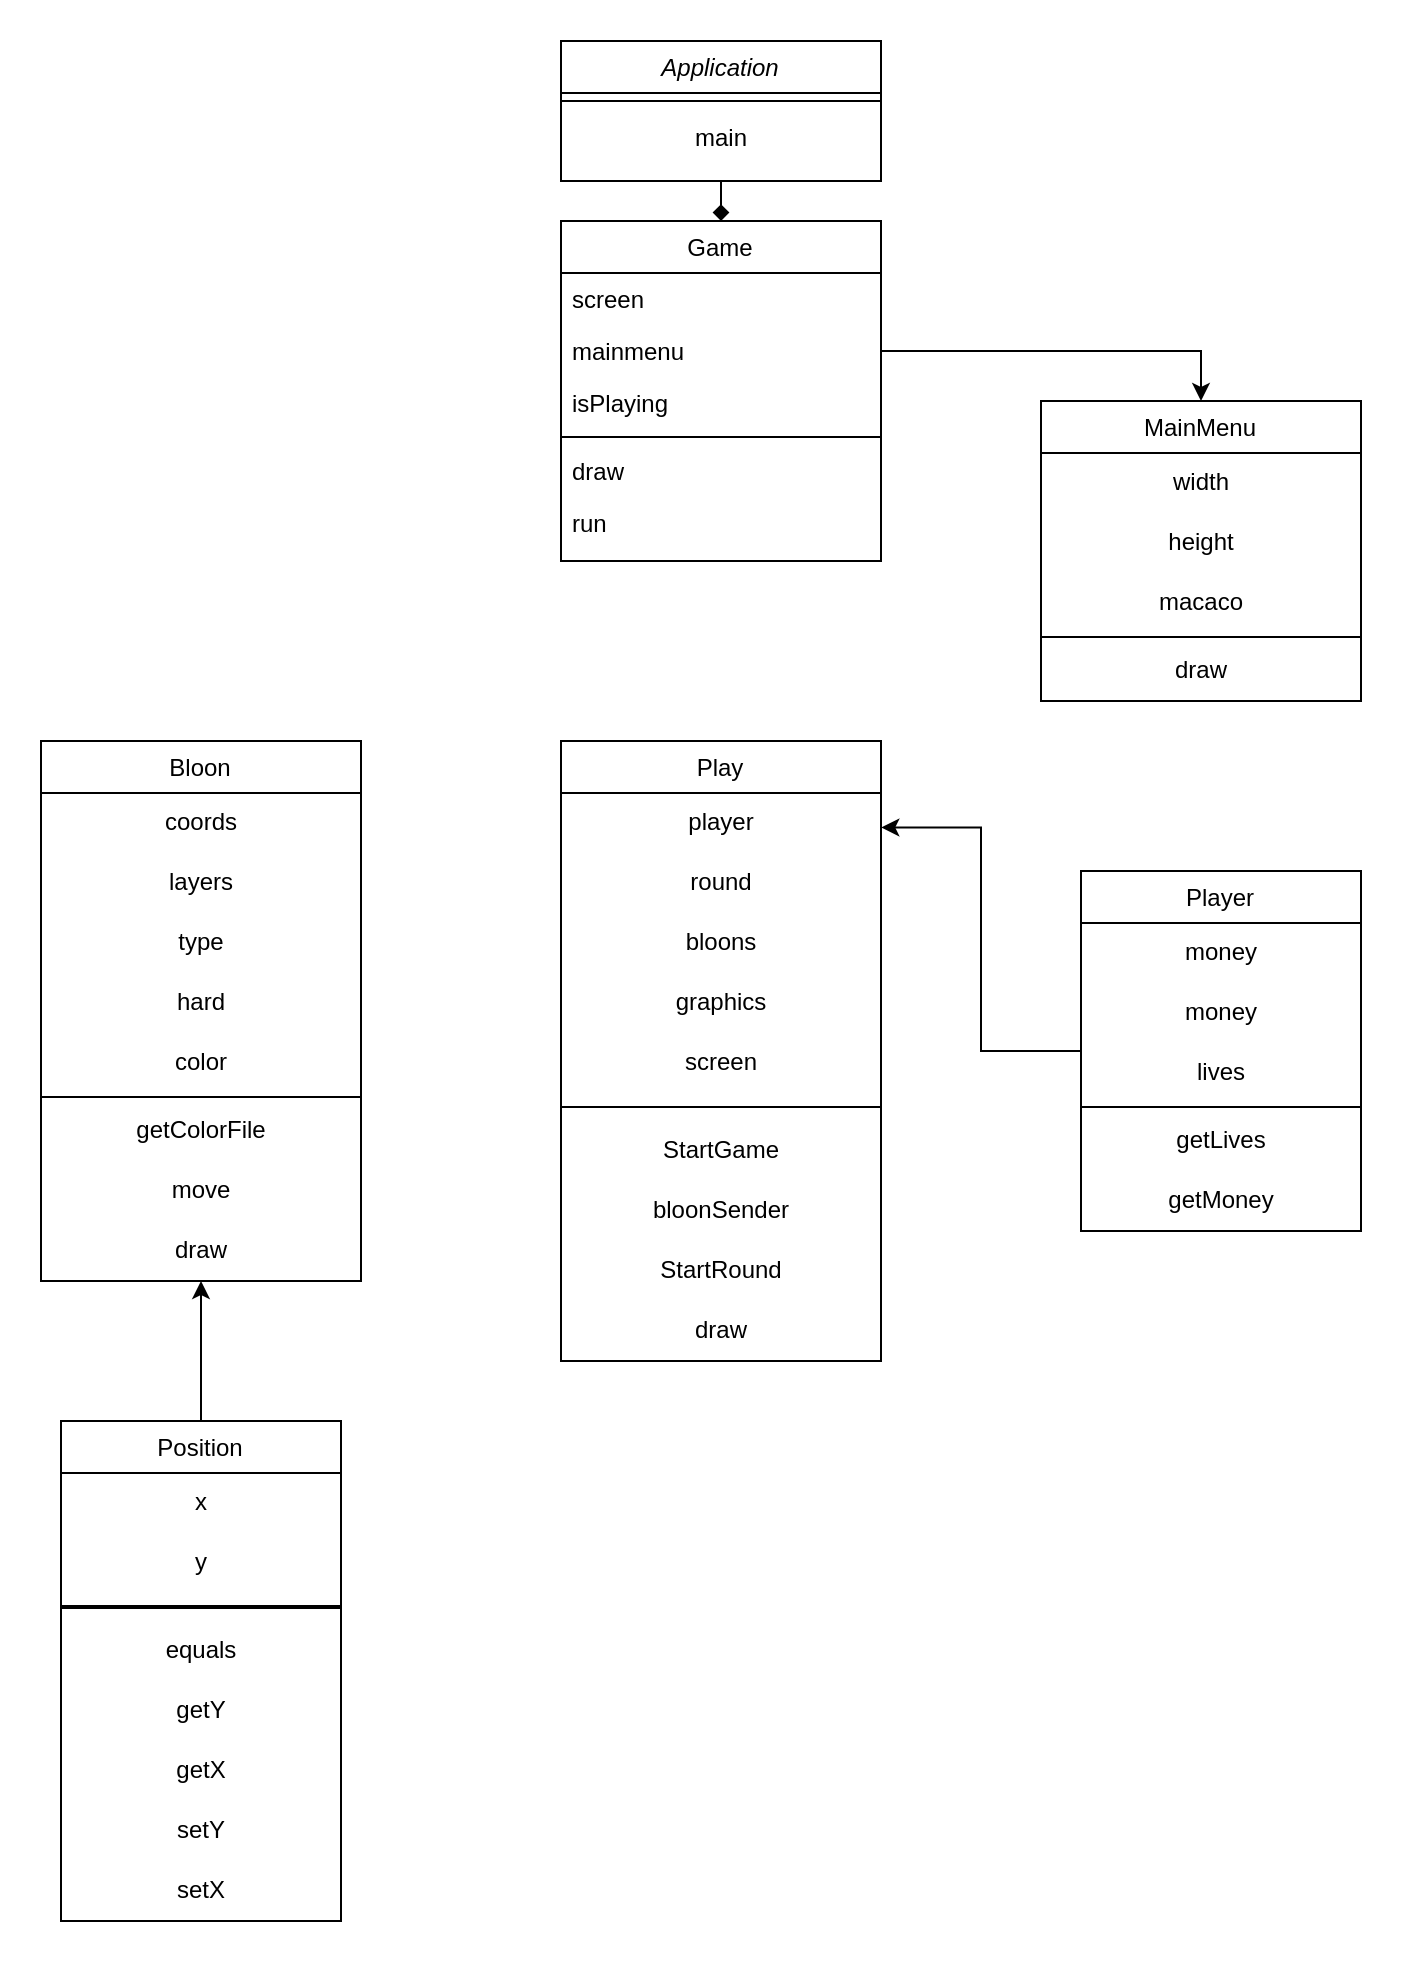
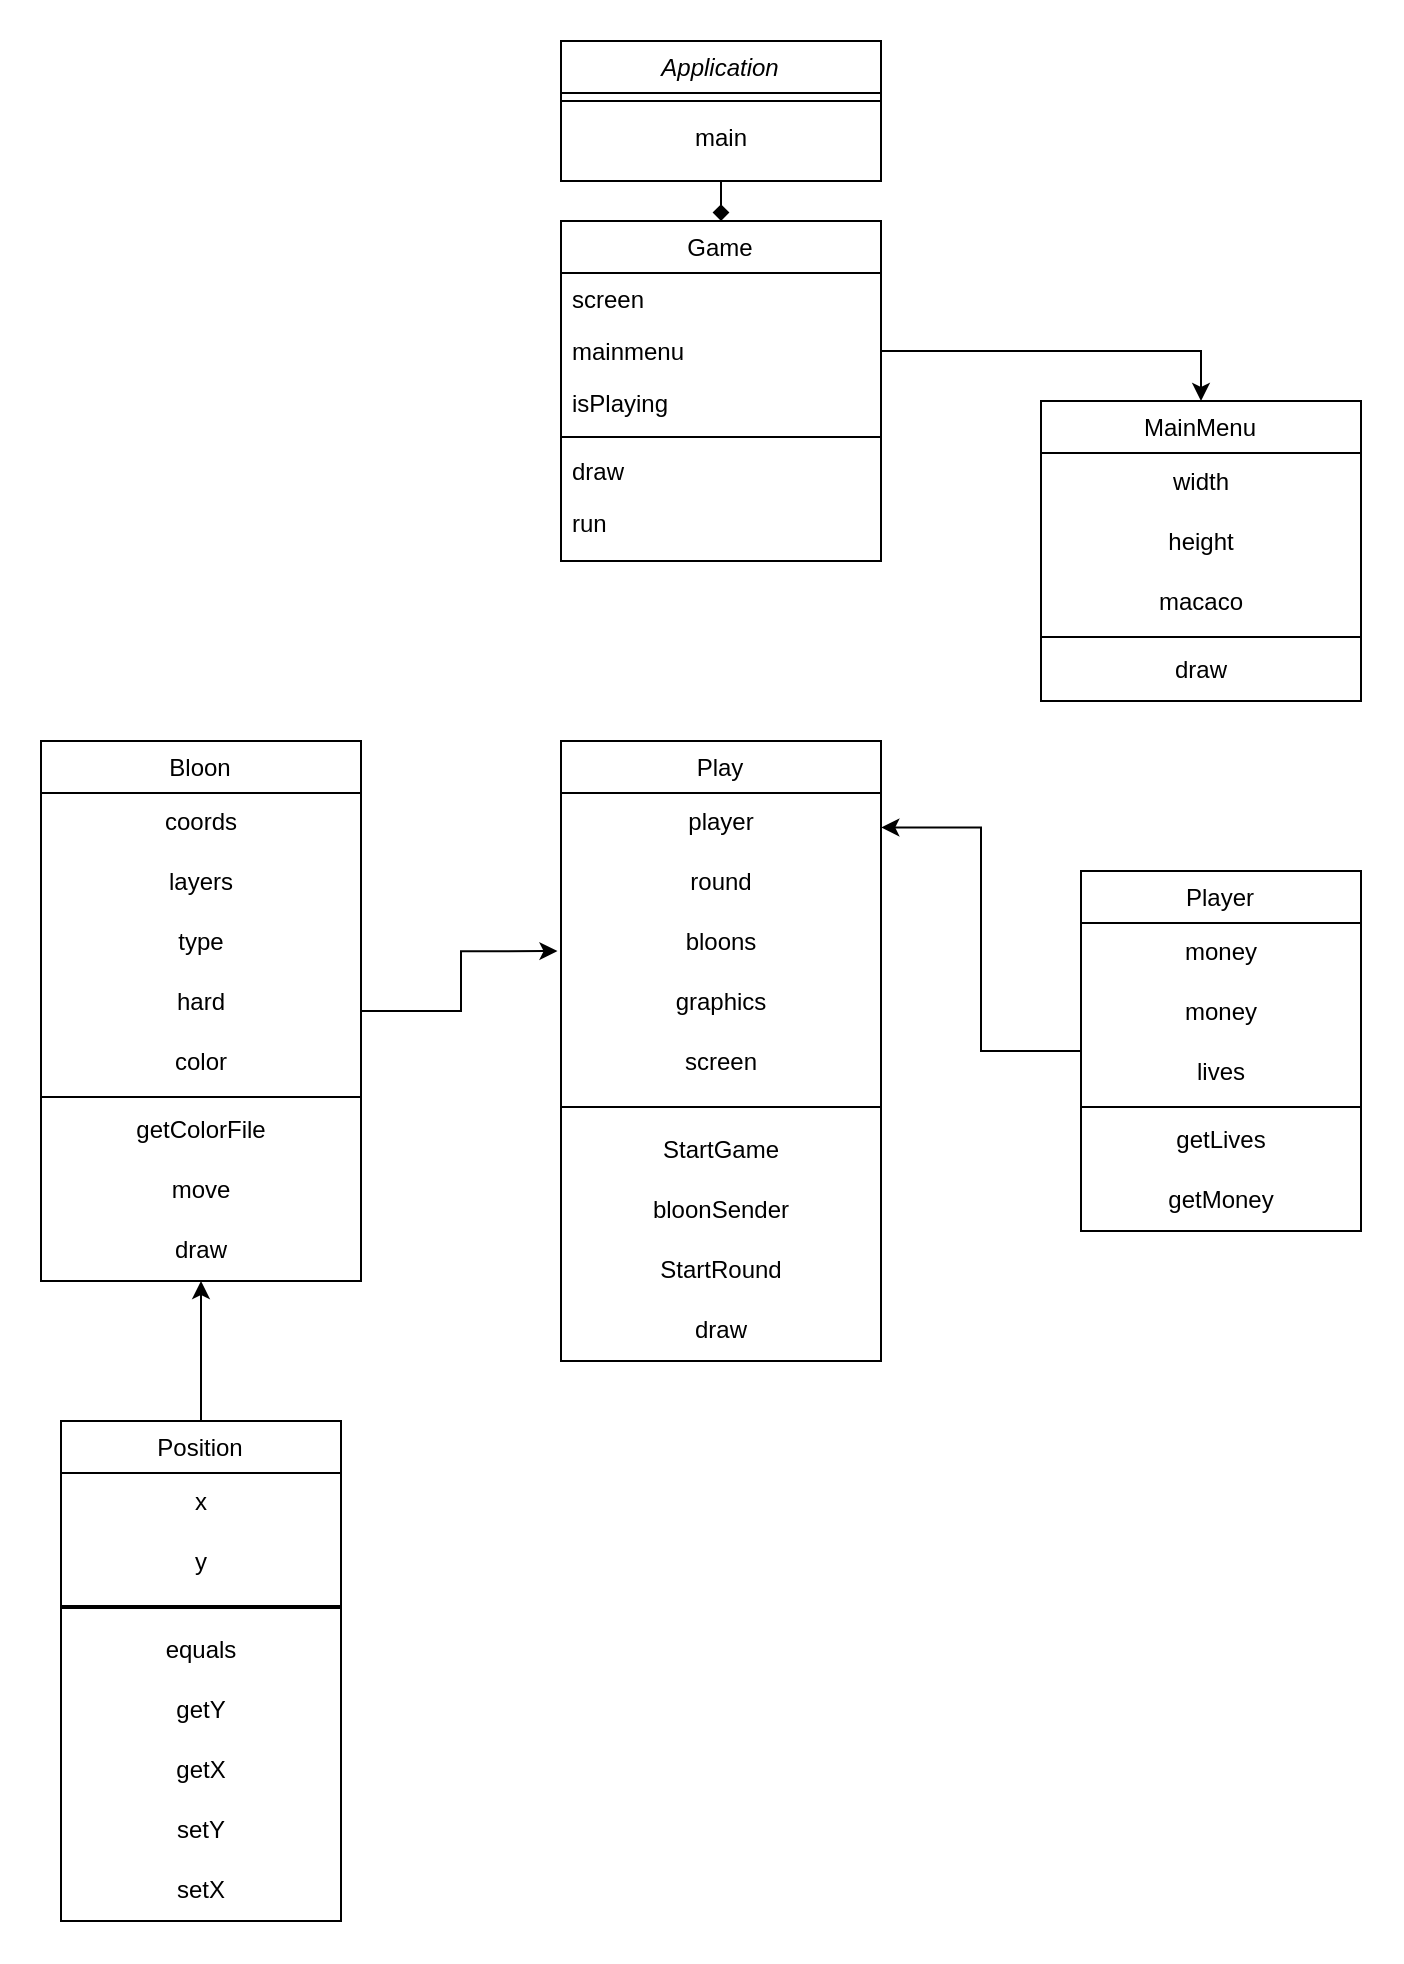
edge "Bloon" -> "bloons": added
